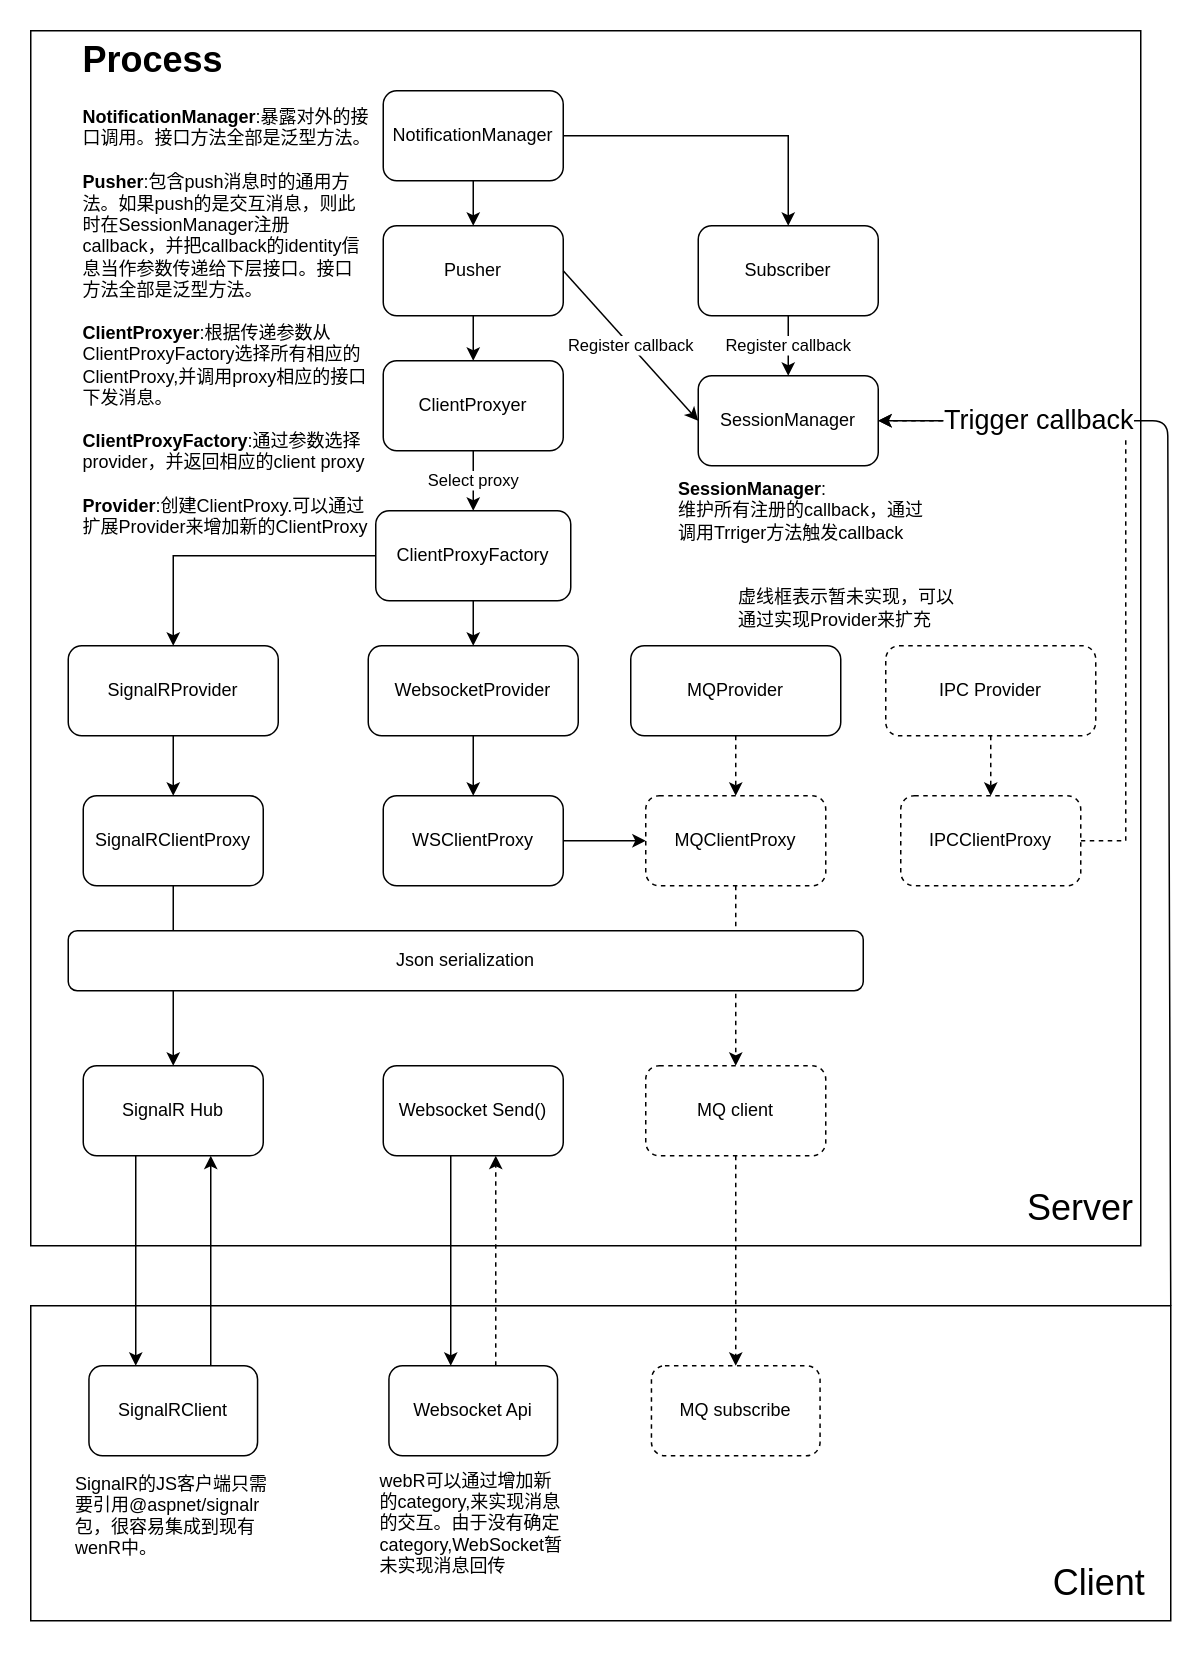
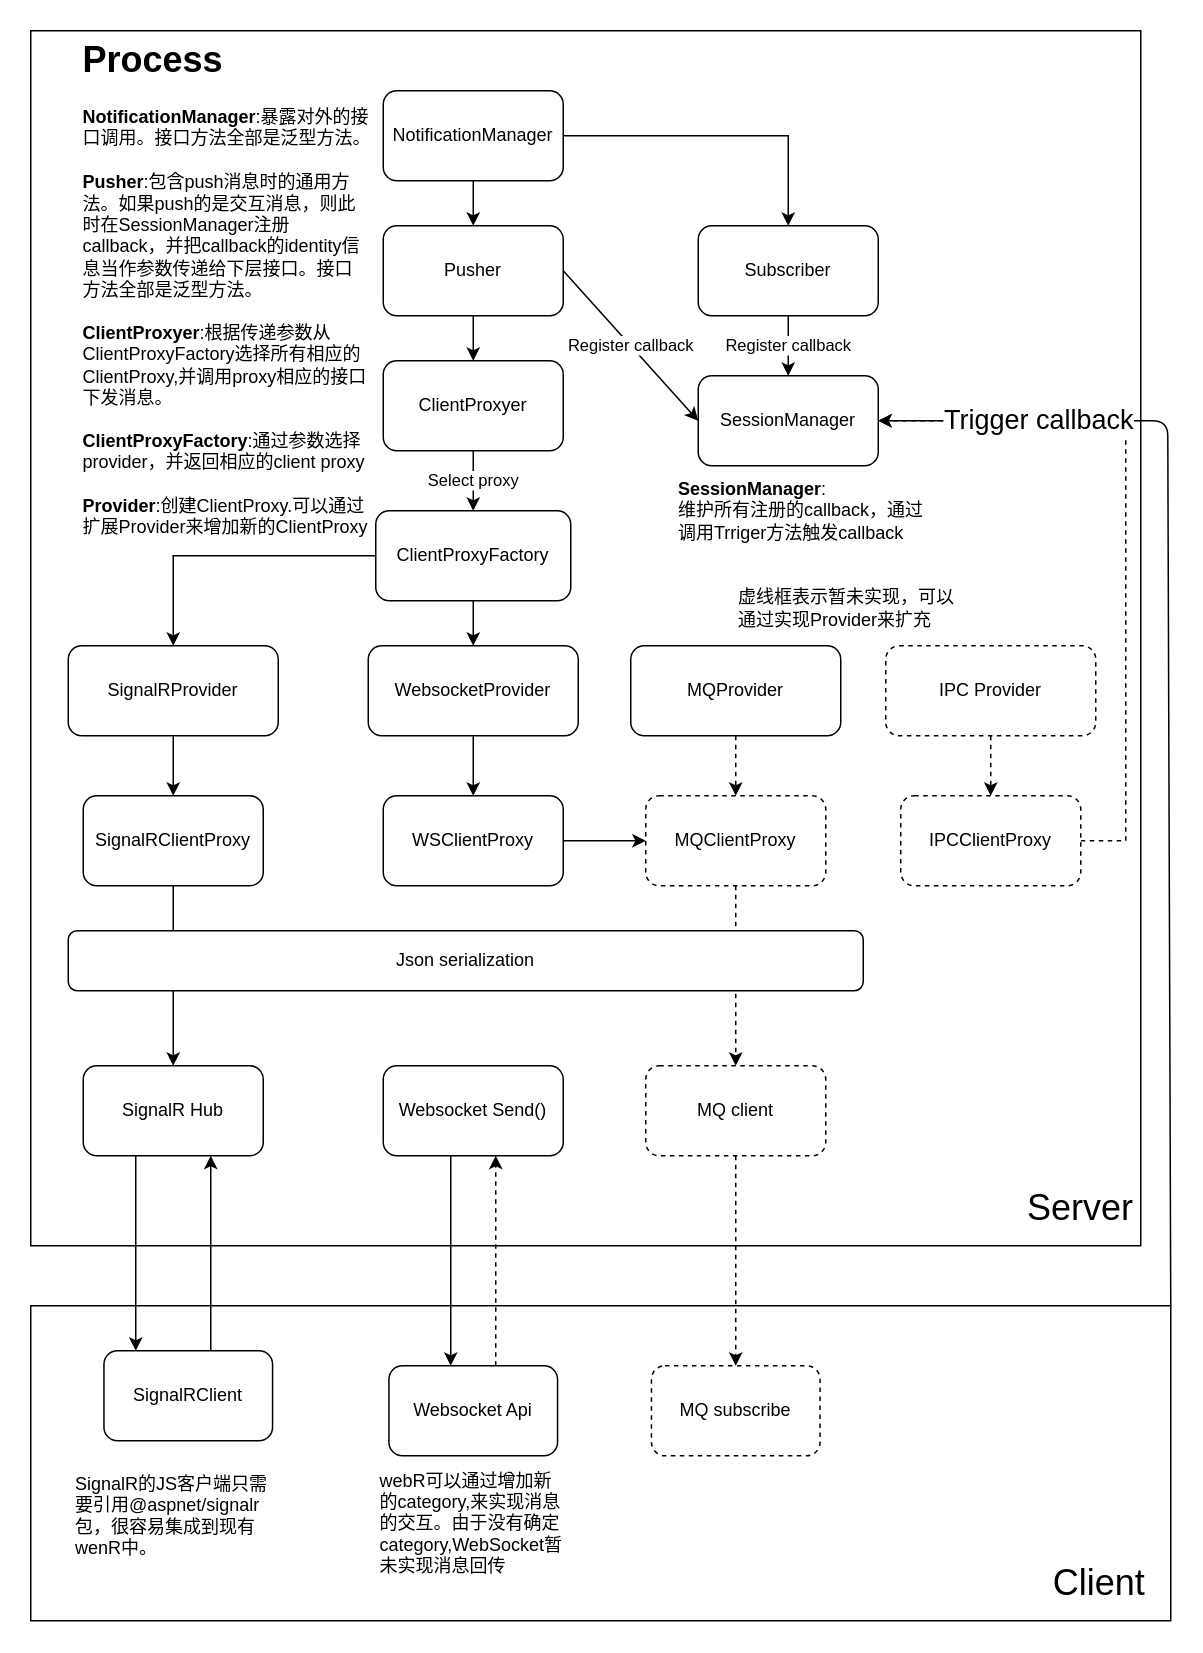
node "SignalRClient": moved (173, 1411) -> (188, 1396)
